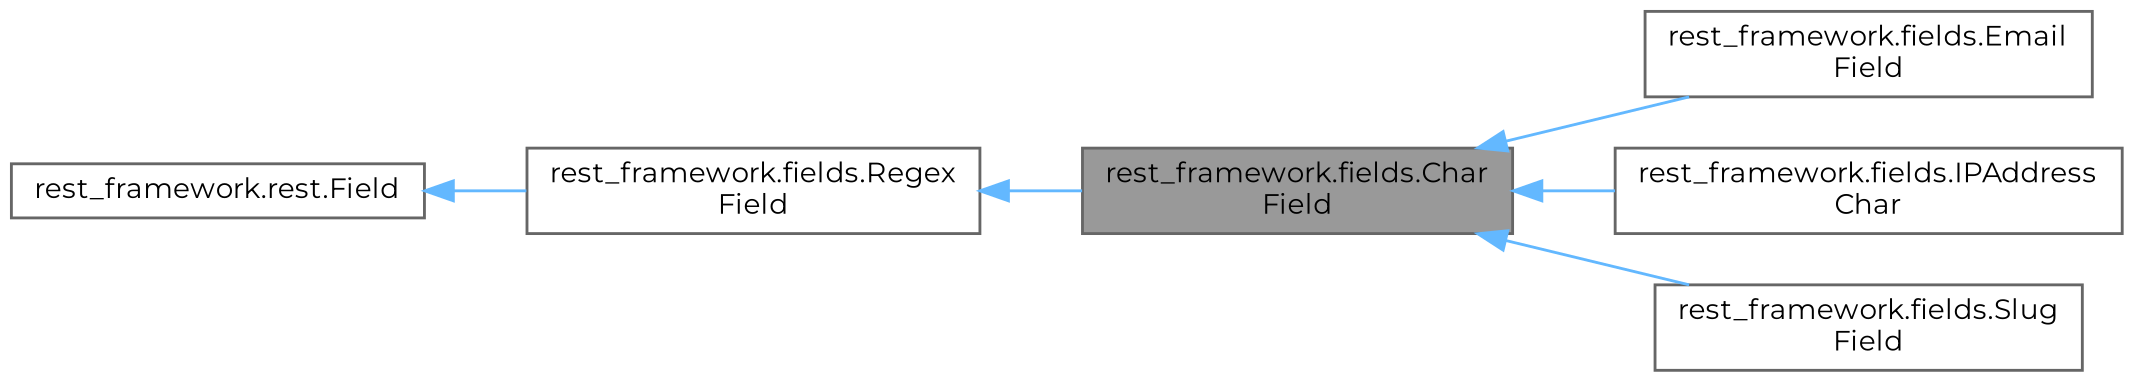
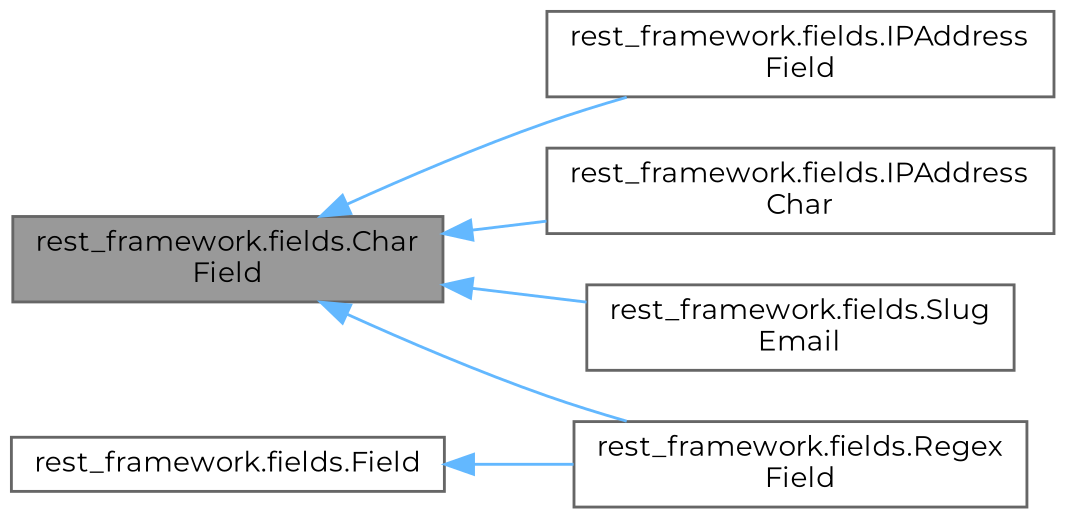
node "rest_framework.fields.Email Field": label "rest_framework.fields.Email Field" -> "rest_framework.fields.IPAddress Field"
node "rest_framework.rest.Field": label "rest_framework.rest.Field" -> "rest_framework.fields.Field"
edge "rest_framework.fields.Char Field" -> "rest_framework.fields.Regex Field": reversed
node "rest_framework.fields.Slug Field": label "rest_framework.fields.Slug Field" -> "rest_framework.fields.Slug Email"
